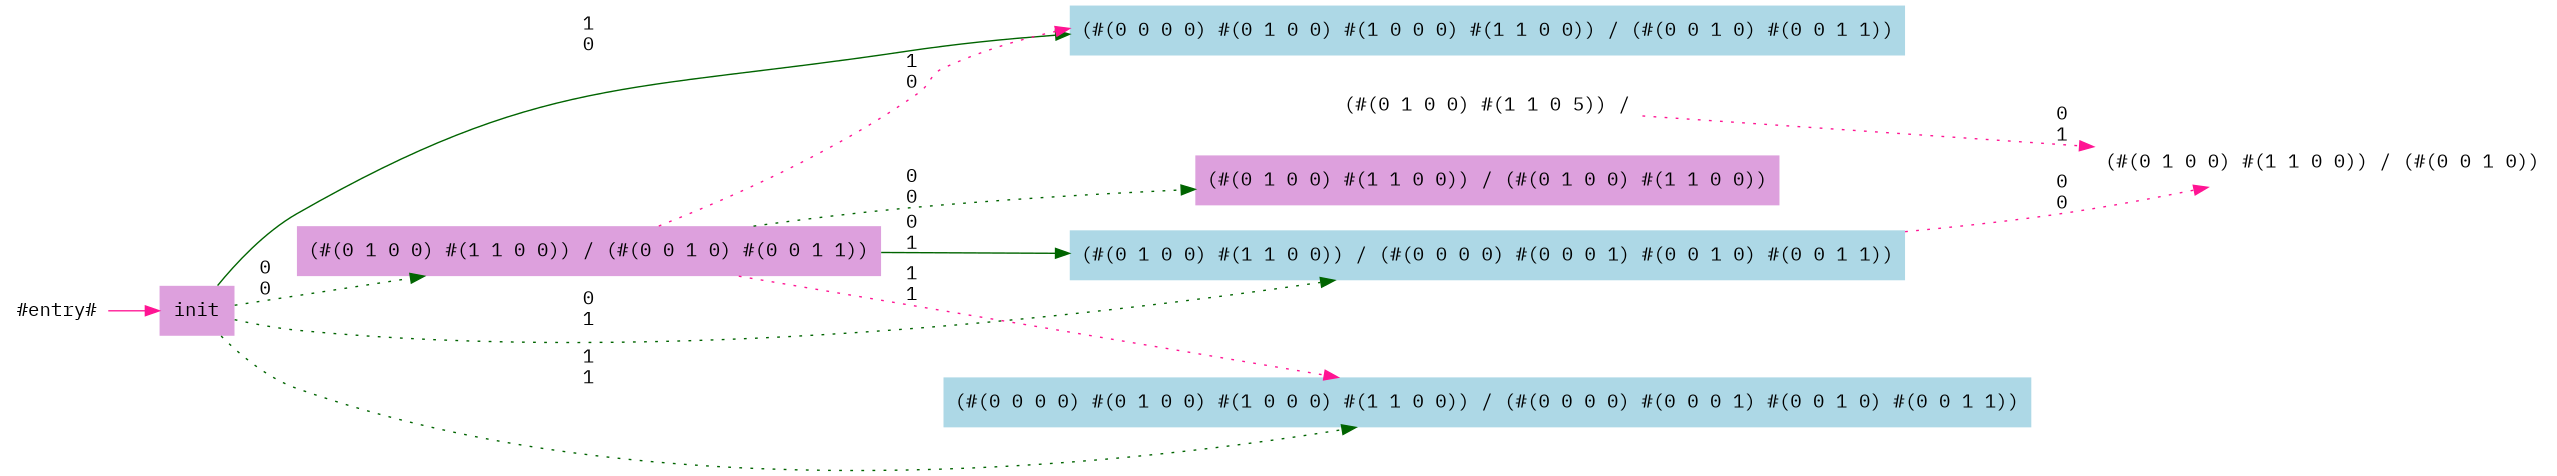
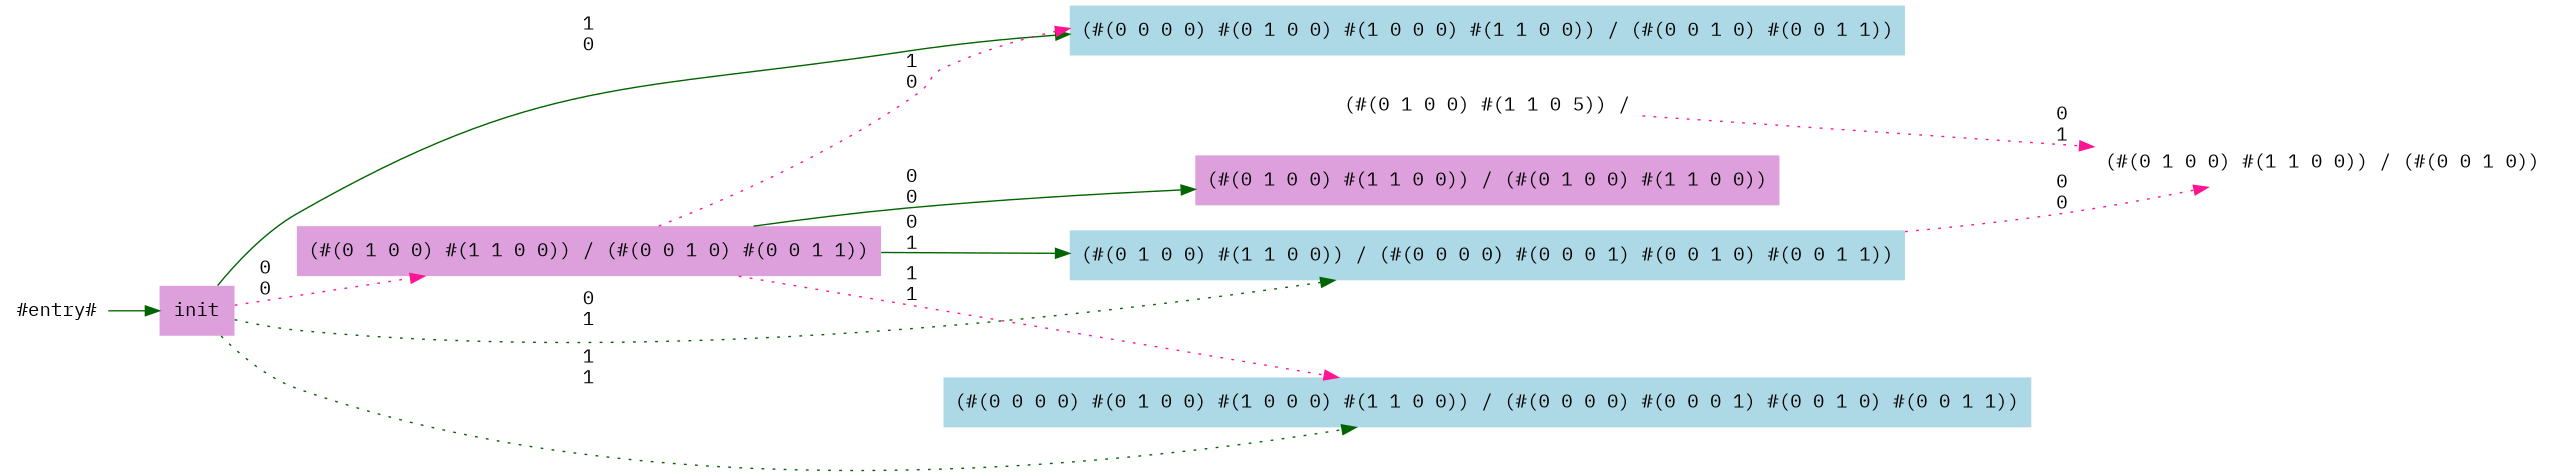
edge "(#(0 1 0 0) #(1 1 0 0)) / (#(0 0 1 0) #(0 0 1 1))" -> "(#(0 1 0 0) #(1 1 0 0)) / (#(0 1 0 0) #(1 1 0 0))": style dotted -> solid
edge "init" -> "(#(0 1 0 0) #(1 1 0 0)) / (#(0 0 1 0) #(0 0 1 1))": color darkgreen -> deeppink
edge "#entry#" -> "init": color deeppink -> darkgreen
